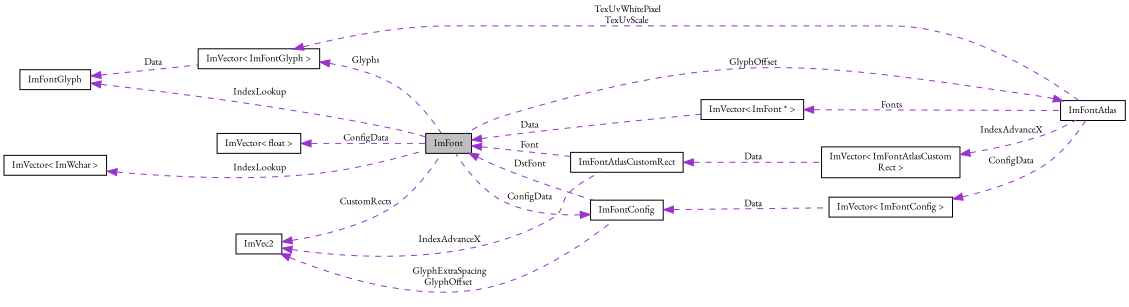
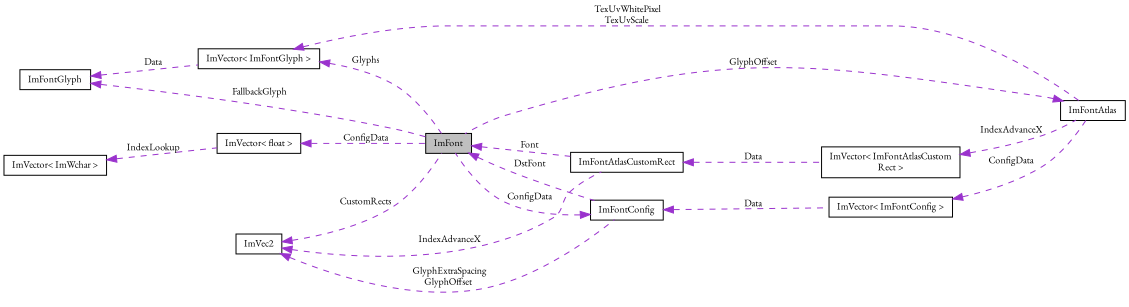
edge "ImFont" -> "ImFontGlyph": label " IndexLookup" -> " FallbackGlyph"
node "ImVector< ImFont * >": removed
edge "ImFont" -> "ImVector< ImWchar >": now "ImVector< float >" -> "ImVector< ImWchar >"
